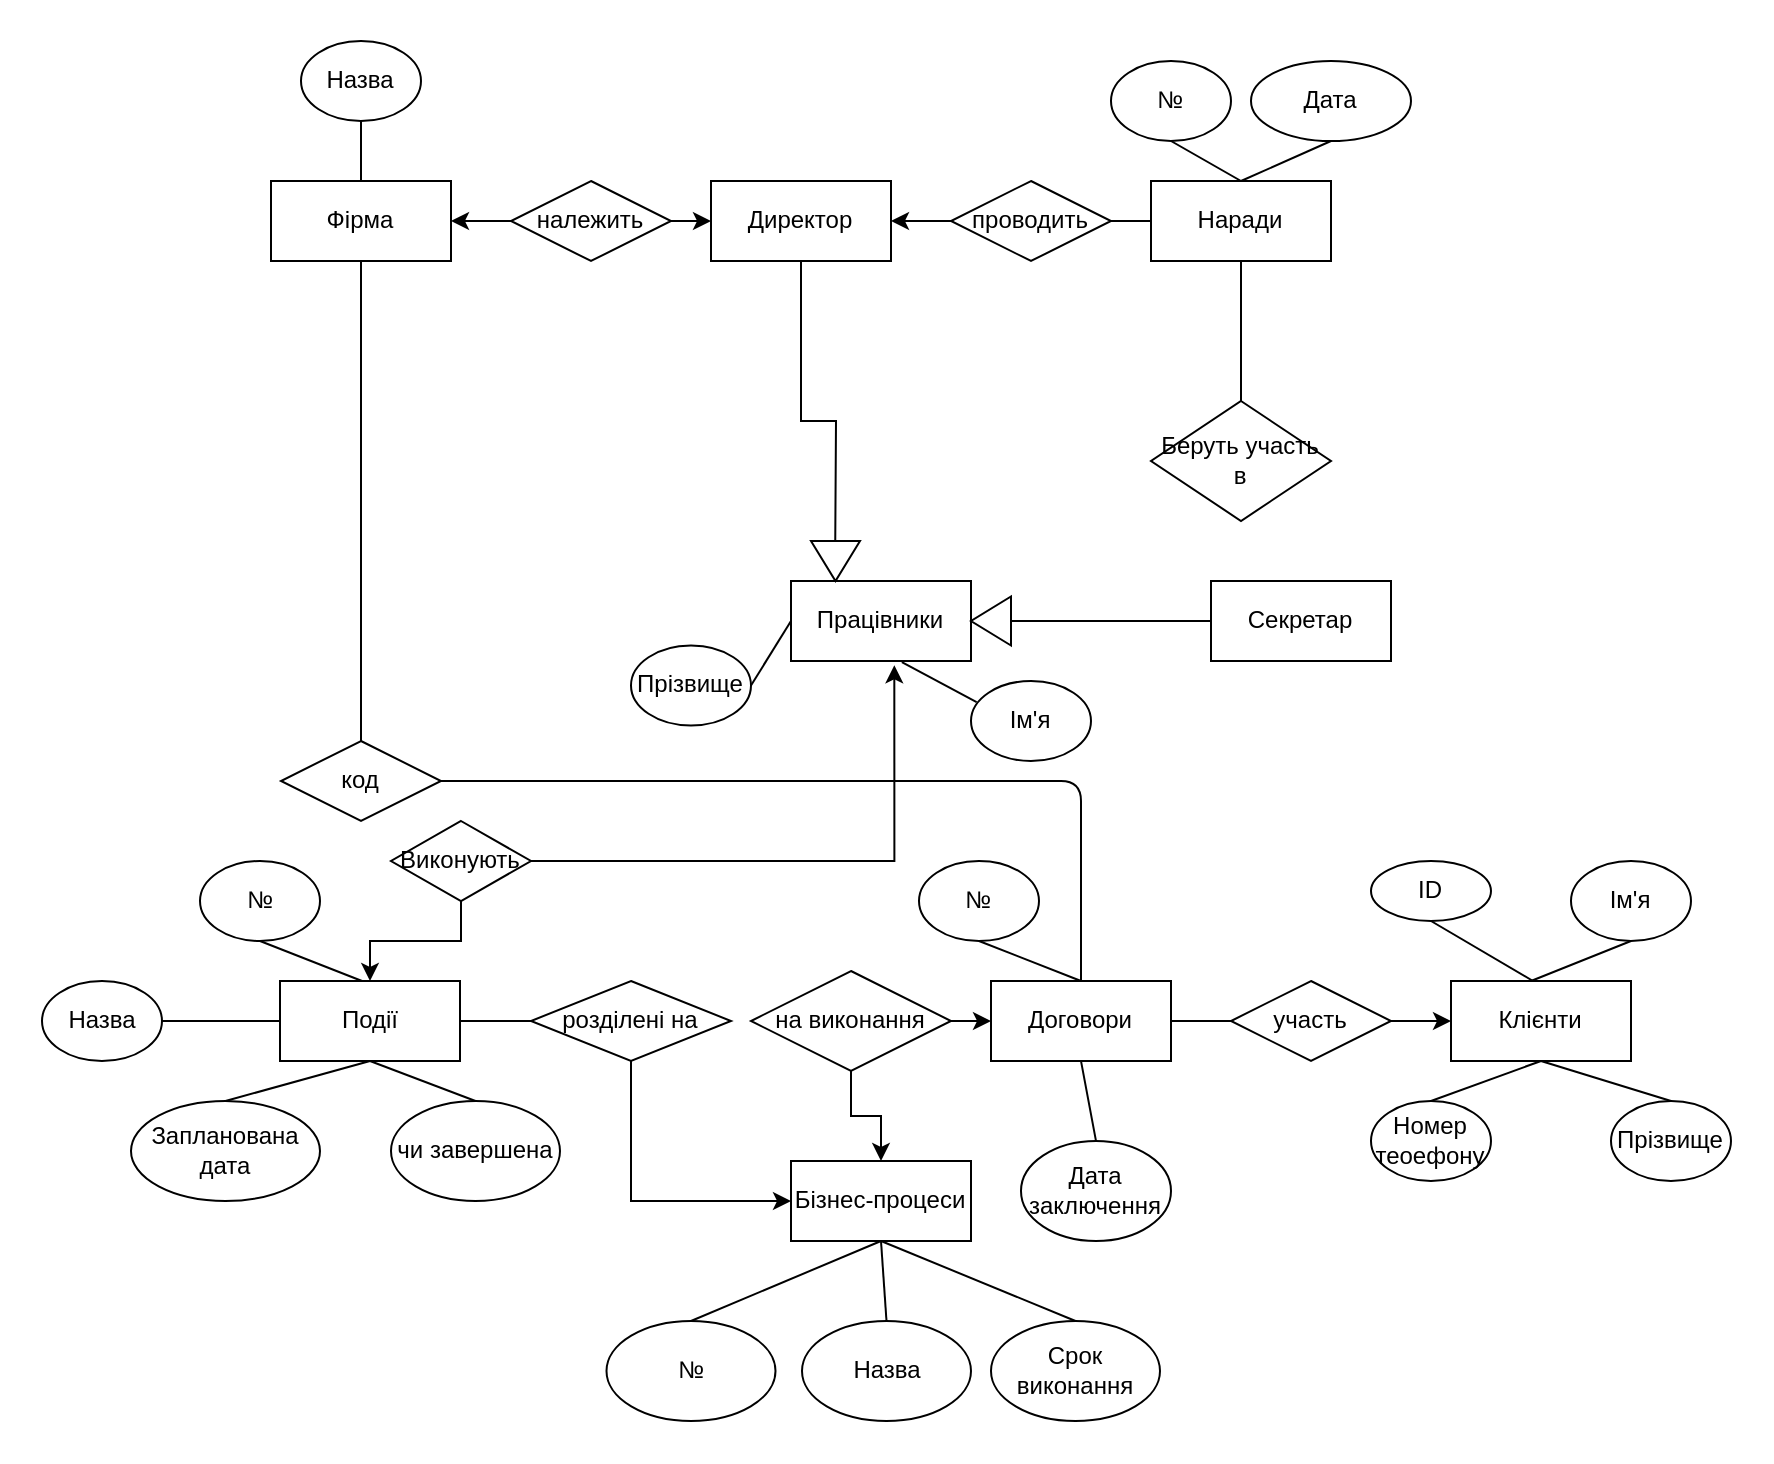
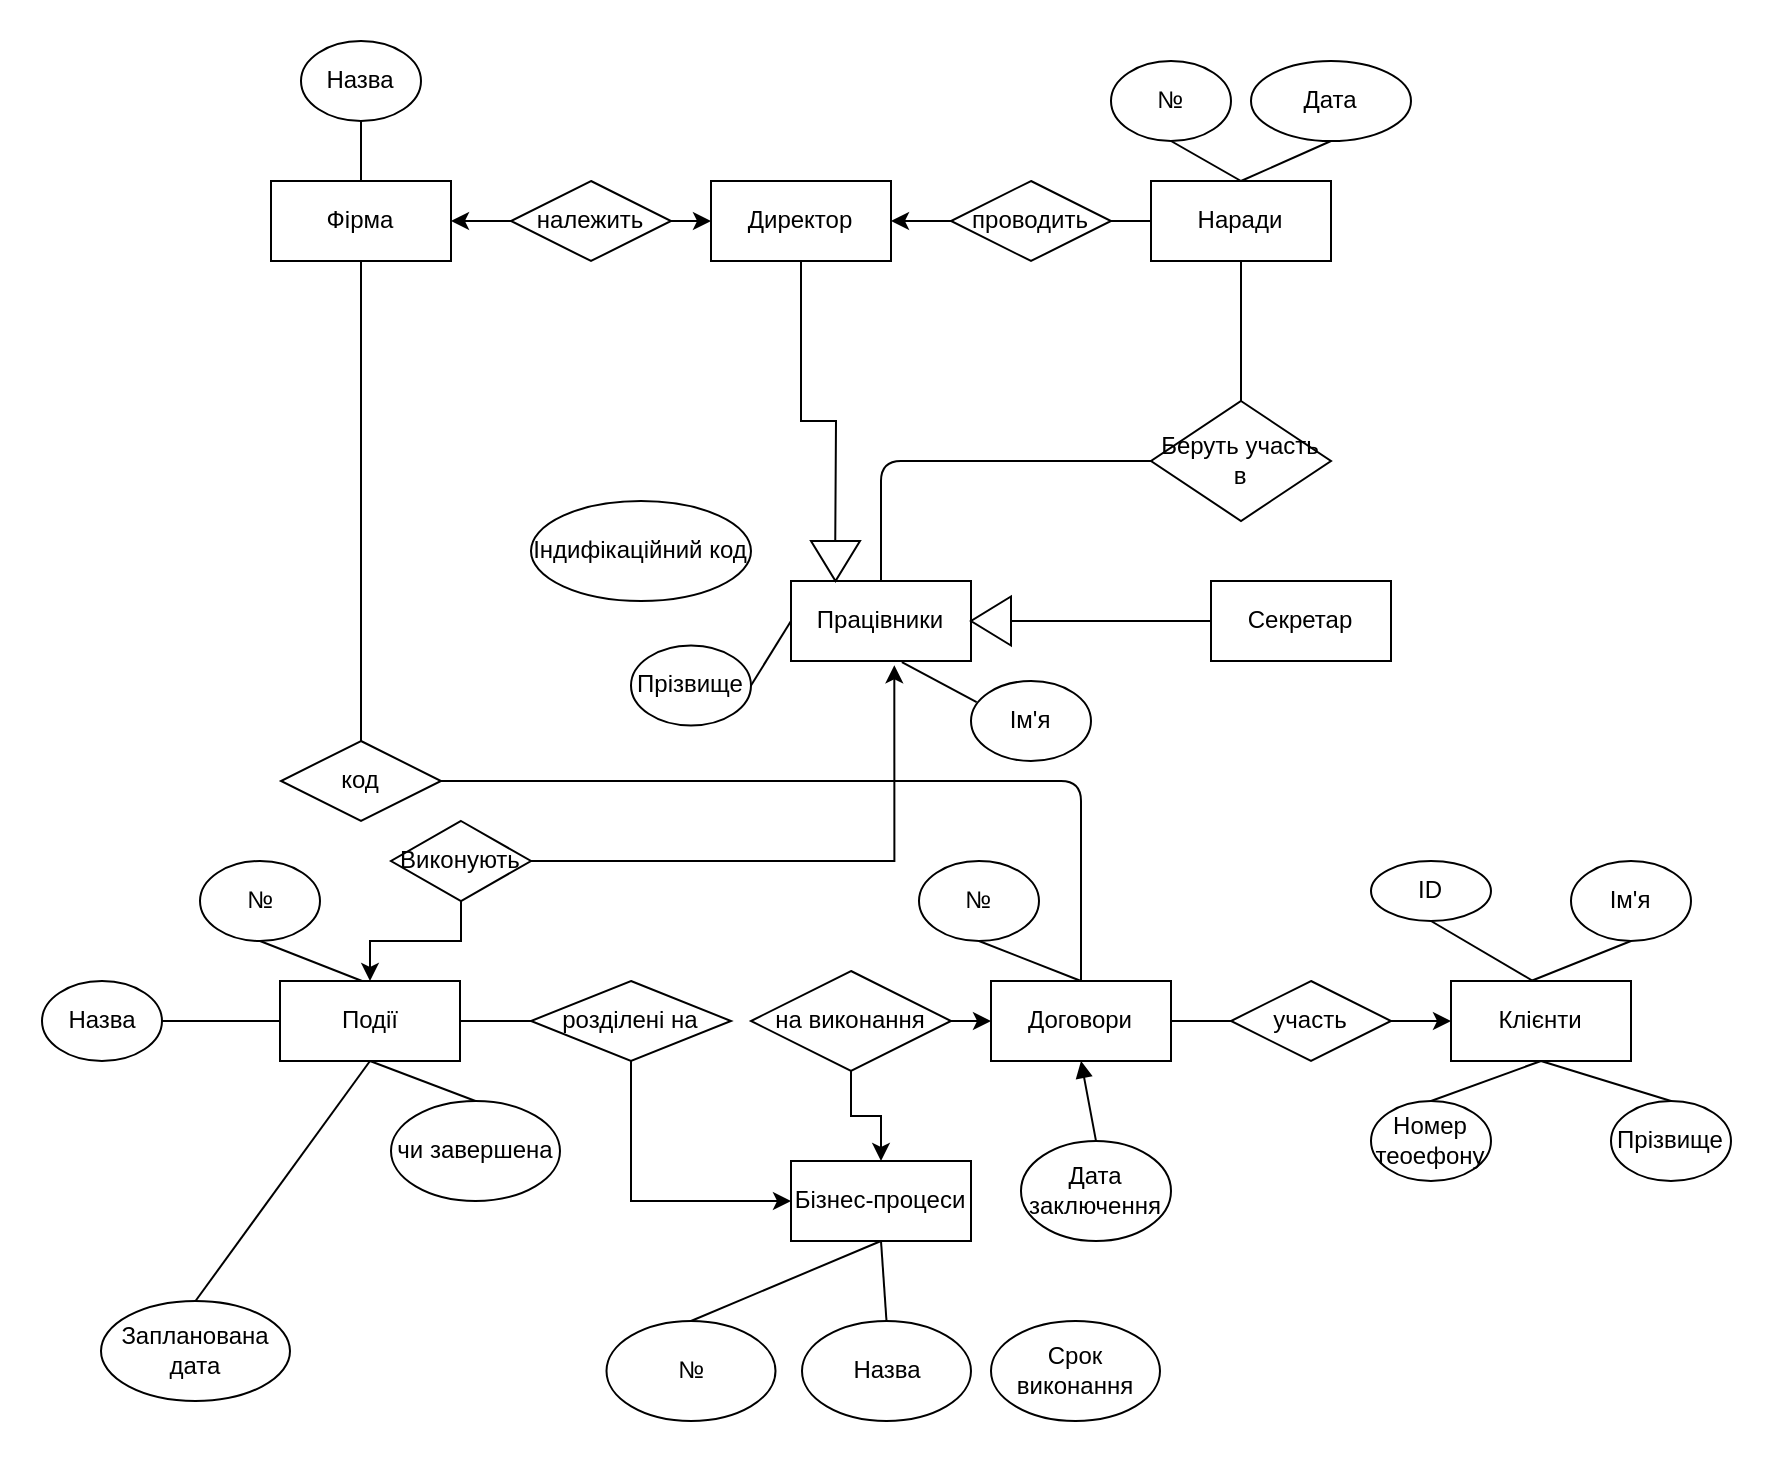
edge "Беруть участь в" -- "Працівники": added
node "Індифікаційний код": added
edge "Договори" -- "Дата заключення": arrowhead none -> block
node "Запланована дата": moved (226, 1151) -> (196, 1351)
edge "Бізнес-процеси" -- "Срок виконання": removed
